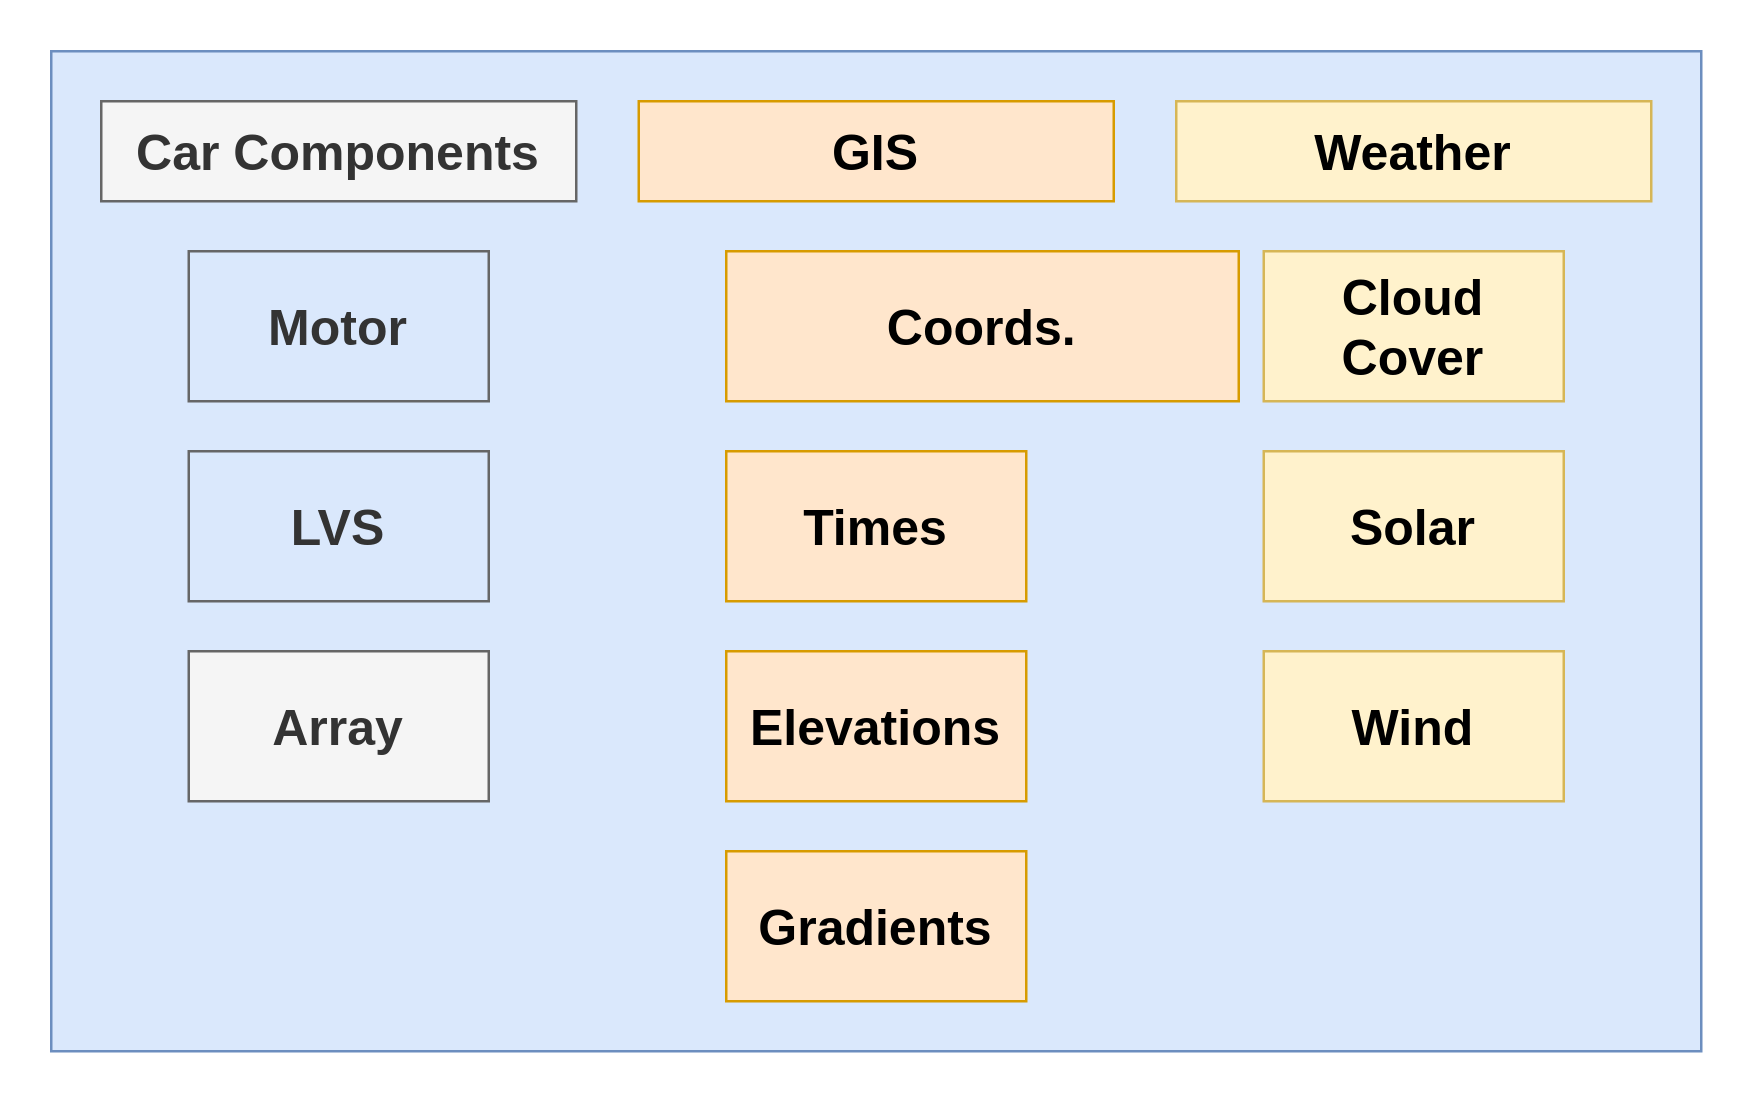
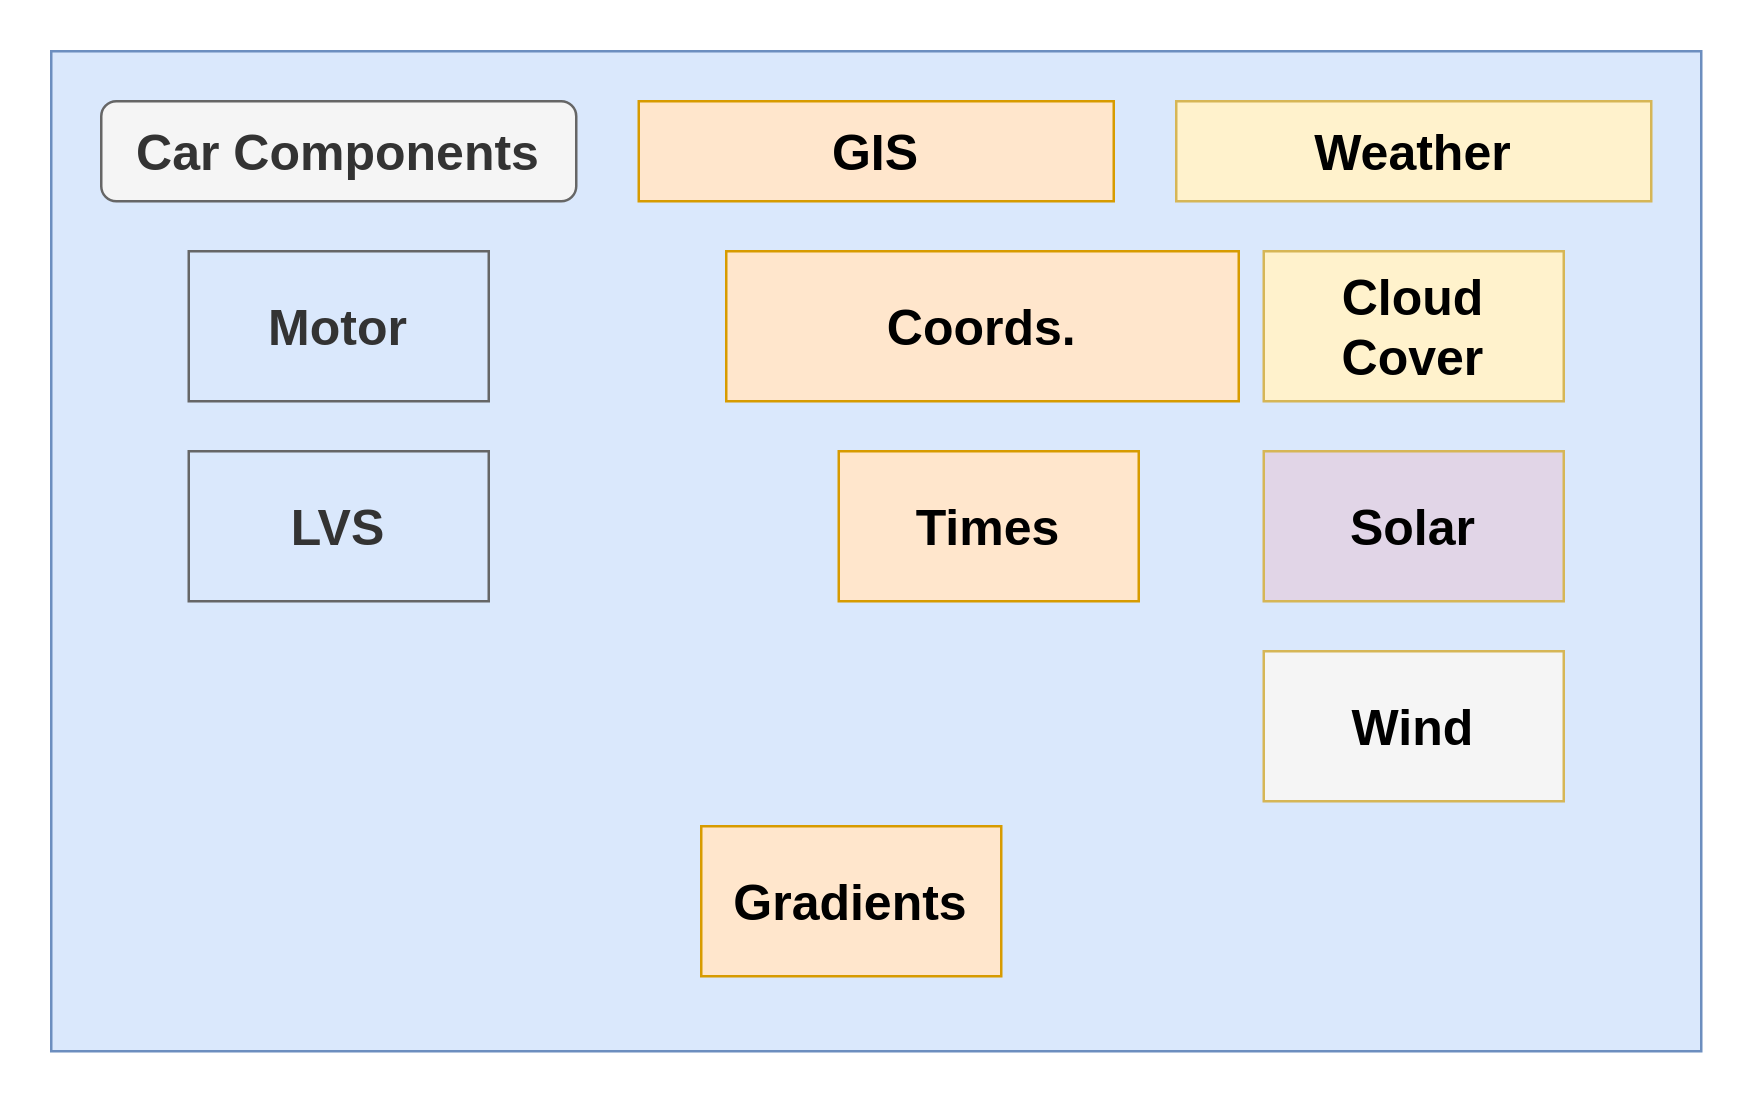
node "Car Components": shape rectangle -> rounded rectangle
node "Times": moved (876, 526) -> (989, 526)
node "Solar": fillcolor #fff2cc -> #e1d5e7
node "Array": removed
node "Elevations": removed
node "Wind": fillcolor #fff2cc -> #f5f5f5
node "Gradients": moved (876, 926) -> (851, 901)
